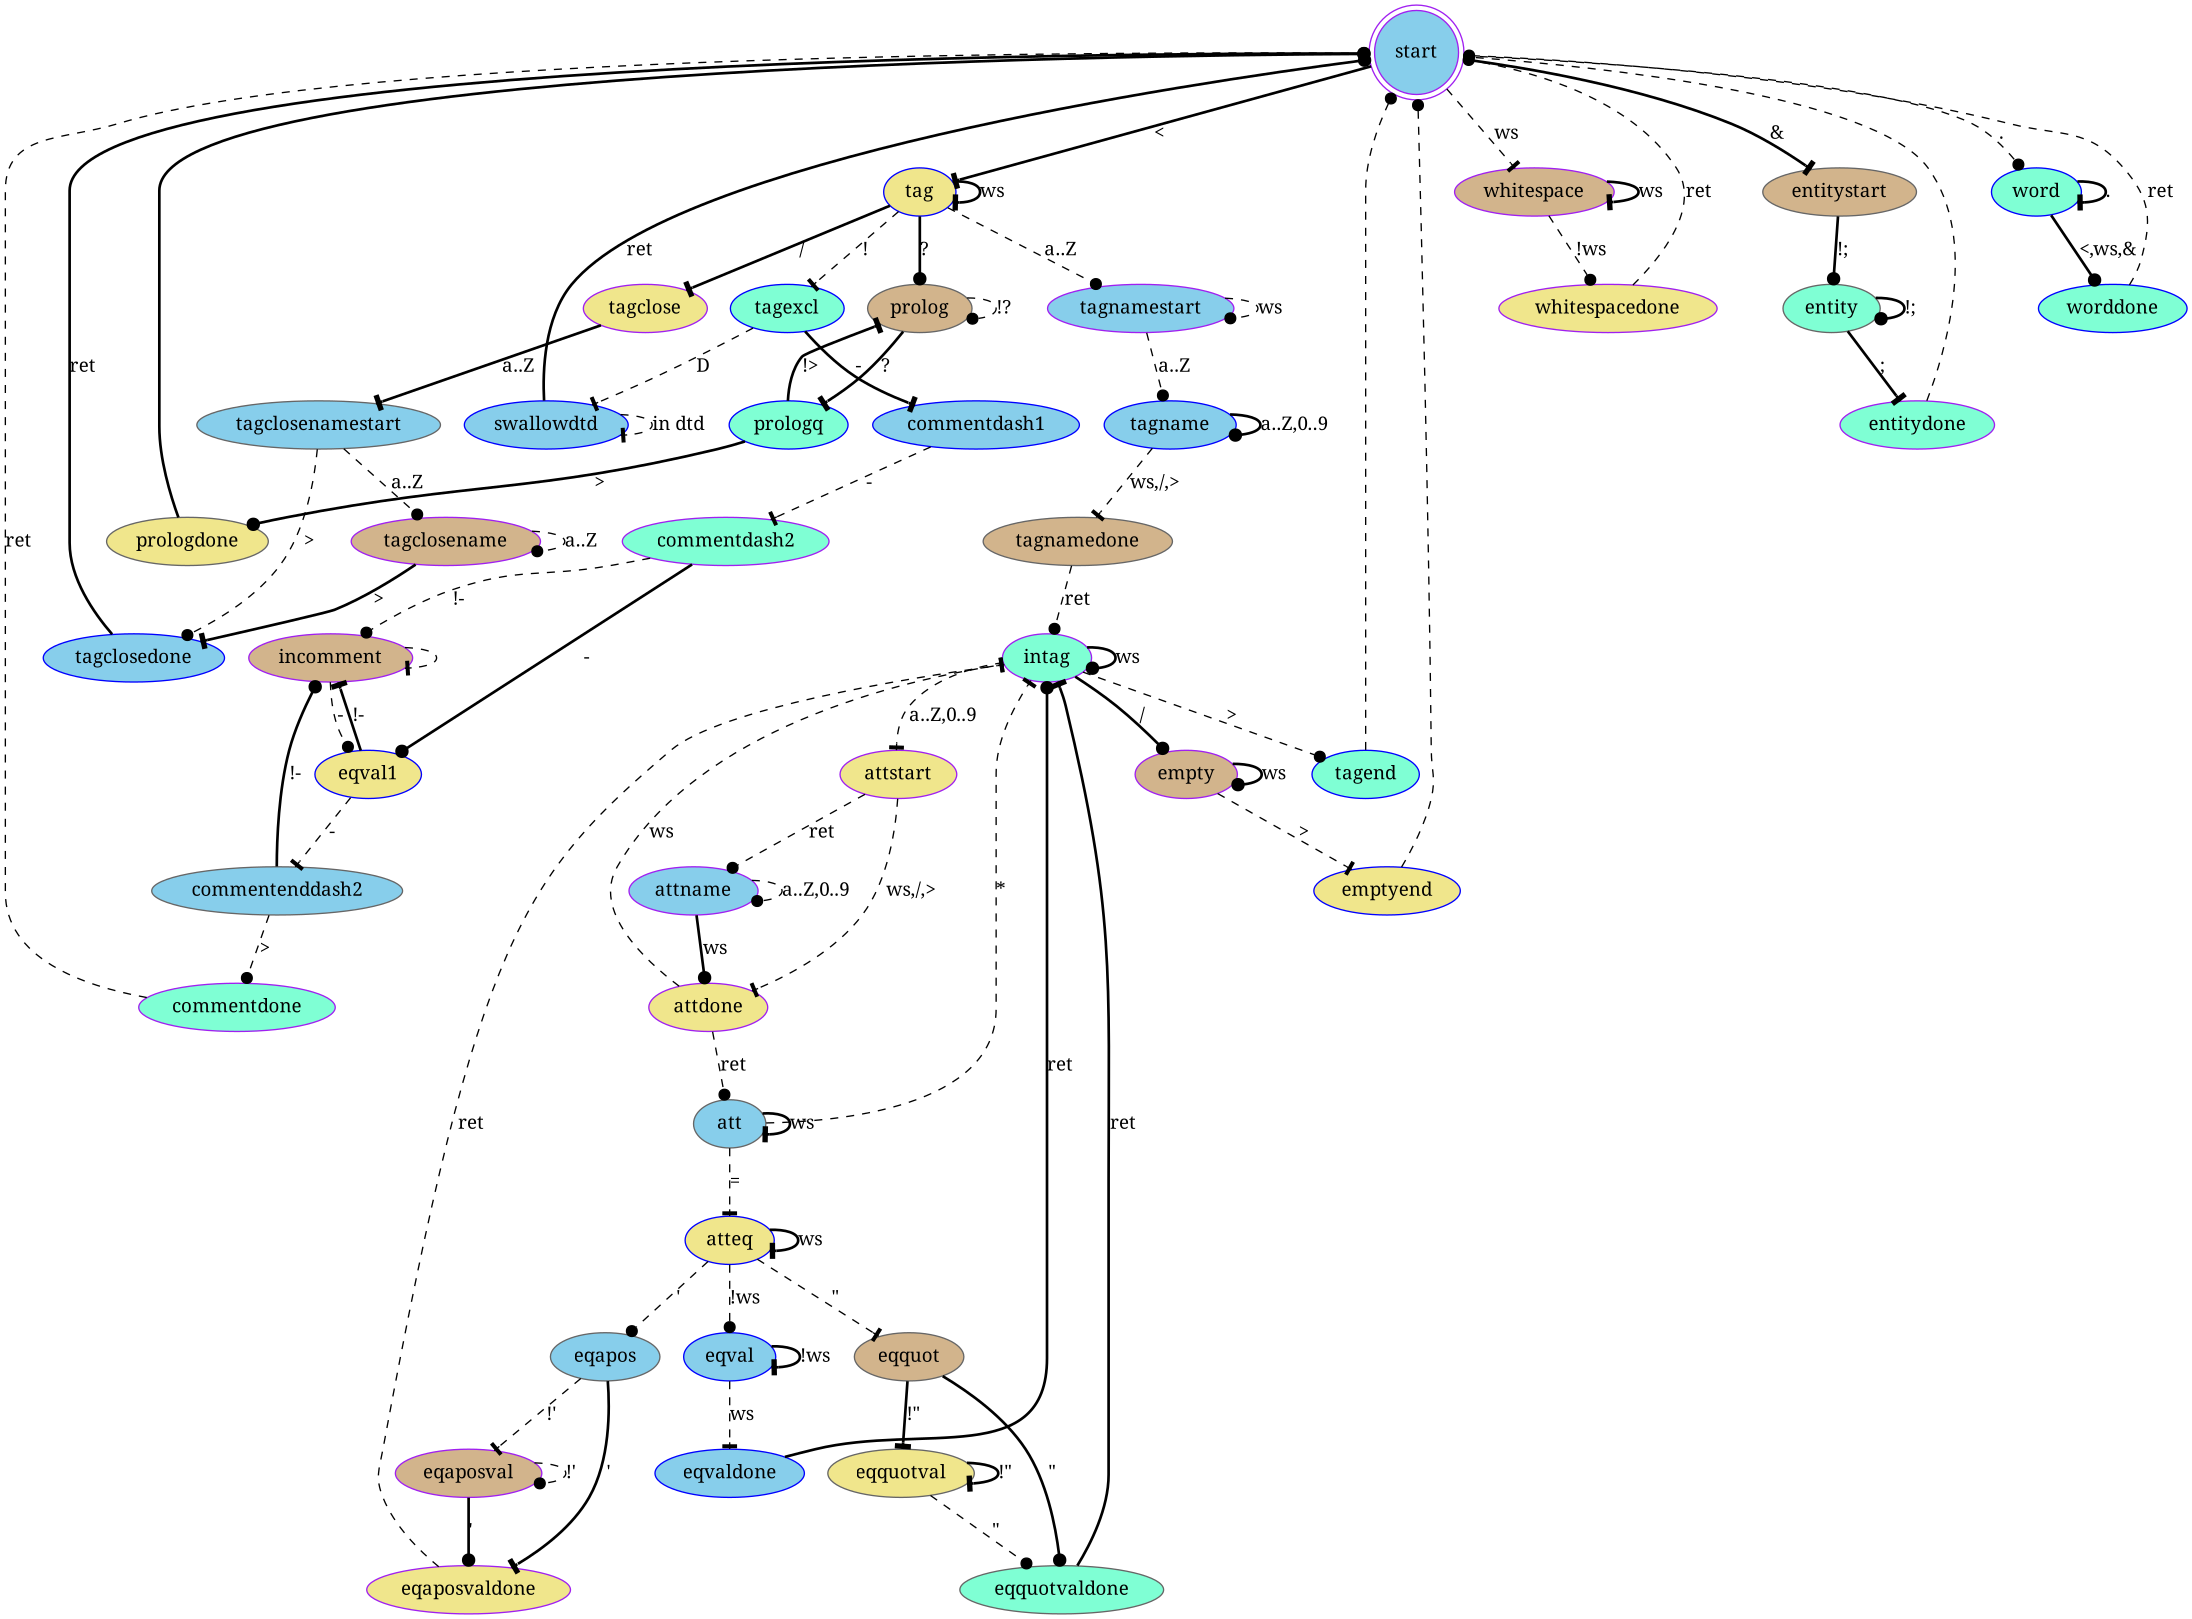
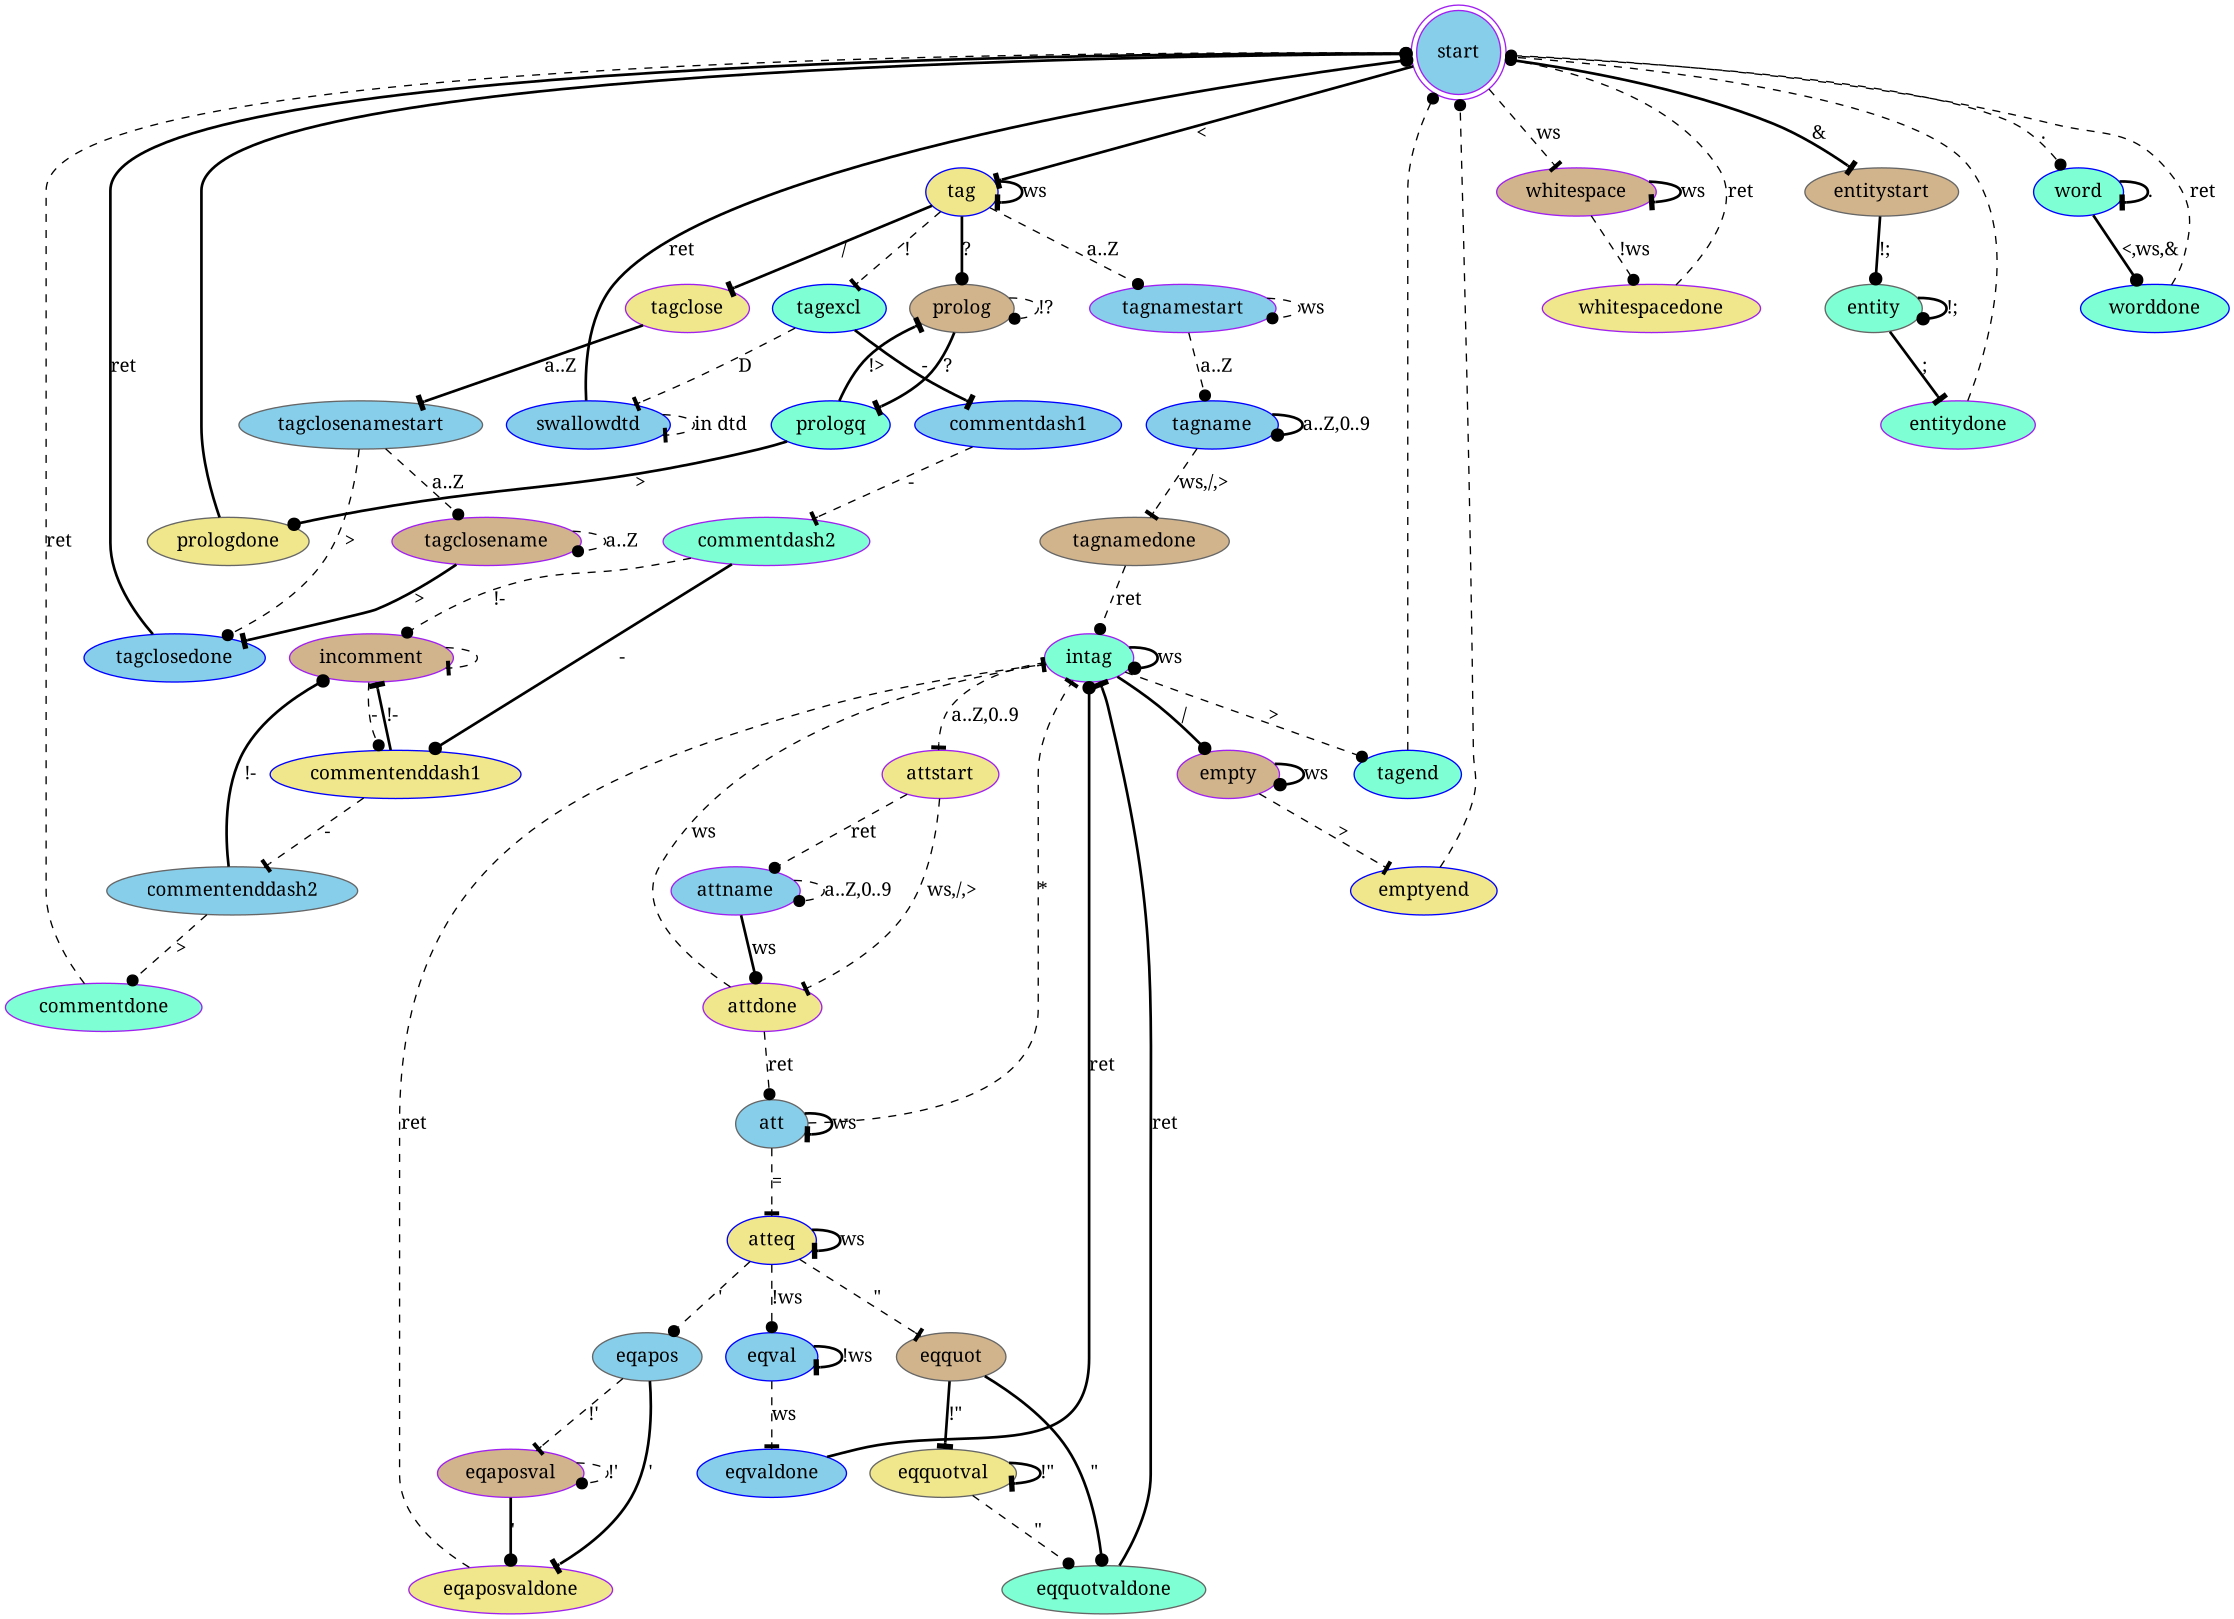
node "eqval1": label "eqval1" -> "commentenddash1"
